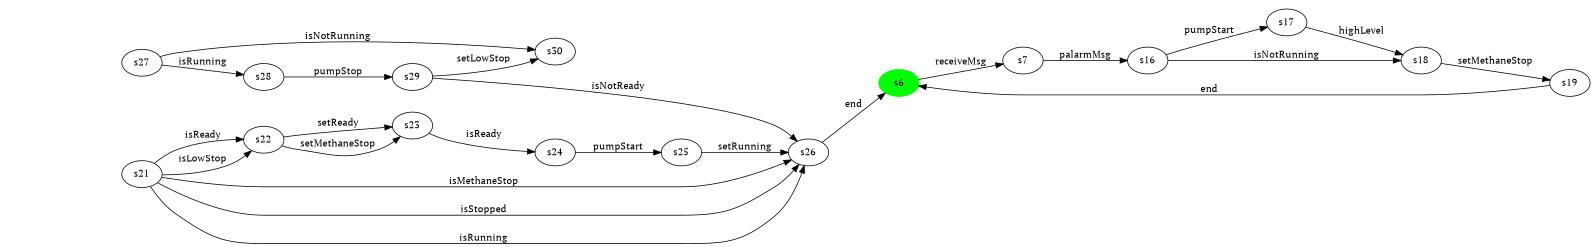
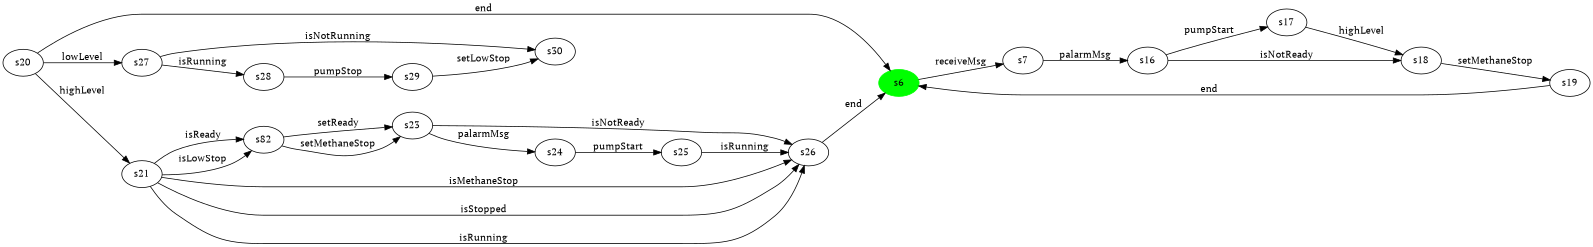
edge "s16" -> "s18": label " isNotRunning " -> " isNotReady "
node "s20": added
edge "s29" -> "s26": now "s23" -> "s26"
edge "s23" -> "s24": label " isReady " -> " palarmMsg "
node "s22": label "s22" -> "s82"
edge "s25" -> "s26": label " setRunning " -> " isRunning "
